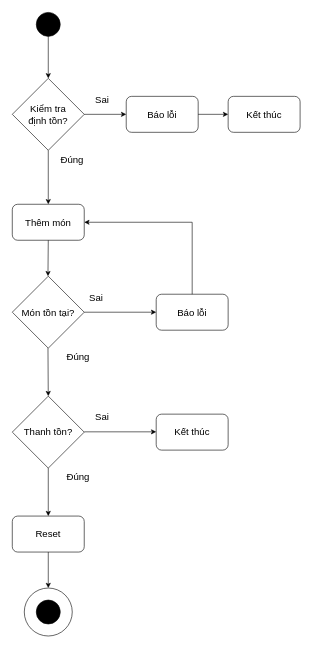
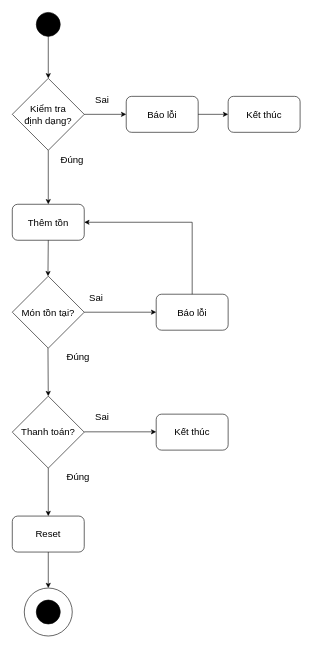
node "Kiểm trađịnh tồn?": label "Kiểm trađịnh tồn?" -> "Kiểm trađịnh dạng?"
node "Thêm món": label "Thêm món" -> "Thêm tồn"
node "Thanh tồn?": label "Thanh tồn?" -> "Thanh toán?"
